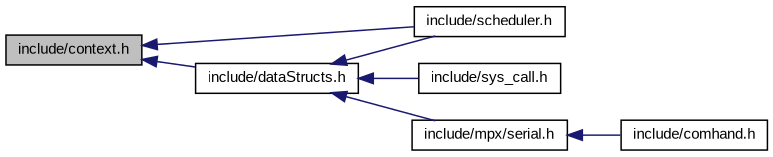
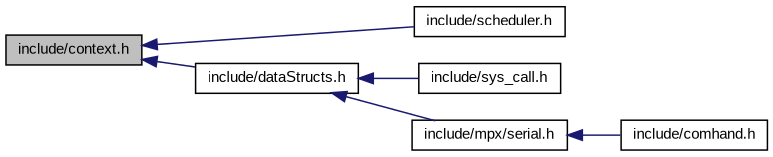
edge "include/scheduler.h" -> "include/dataStructs.h": removed
